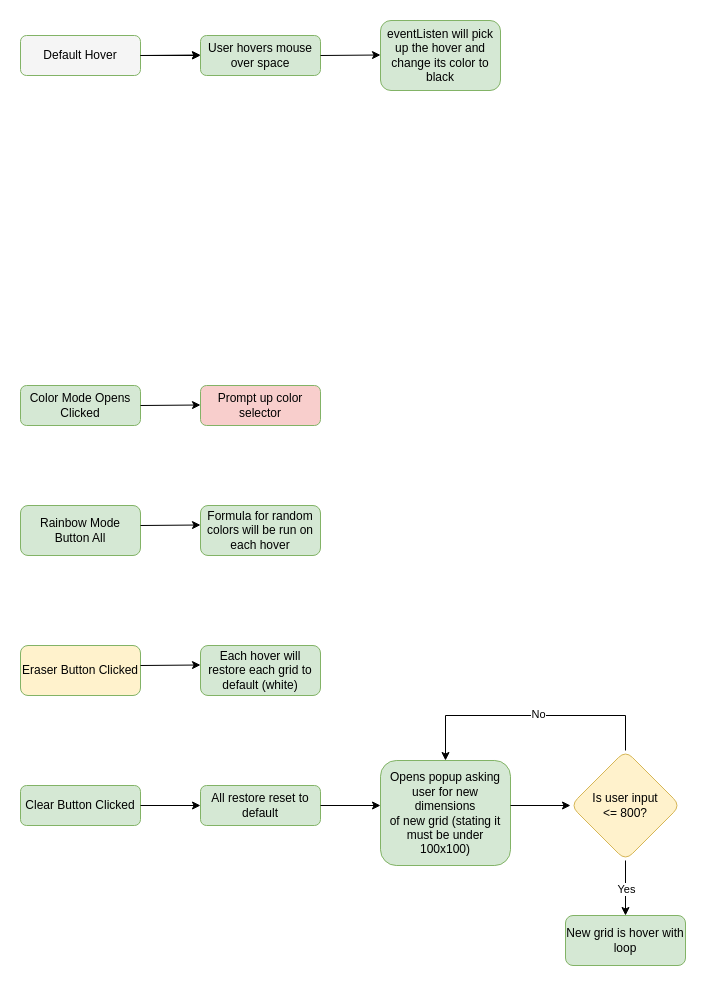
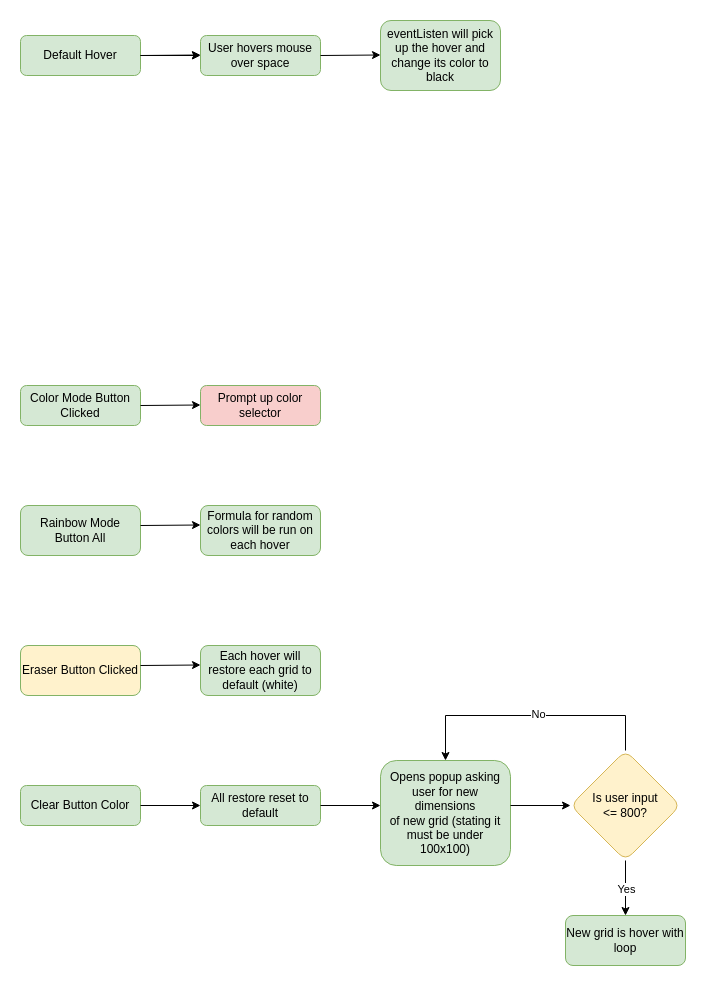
node "Default Hover": fillcolor #f5f5f5 -> #d5e8d4
node "Color Mode Opens Clicked": label "Color Mode Opens Clicked" -> "Color Mode Button Clicked"
node "Clear Button Clicked": label "Clear Button Clicked" -> "Clear Button Color"
